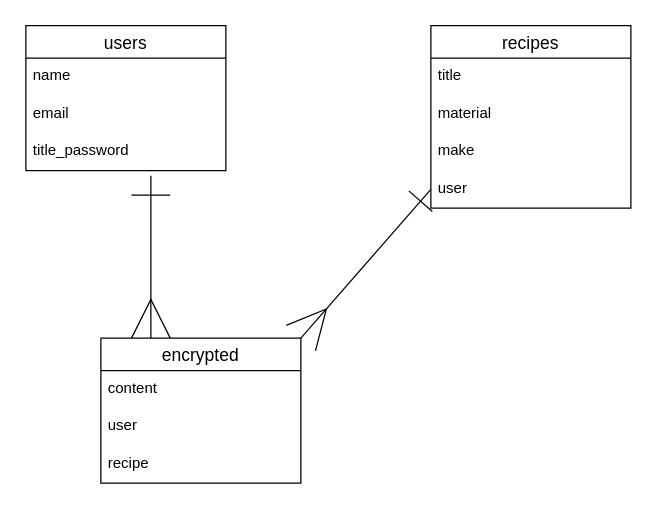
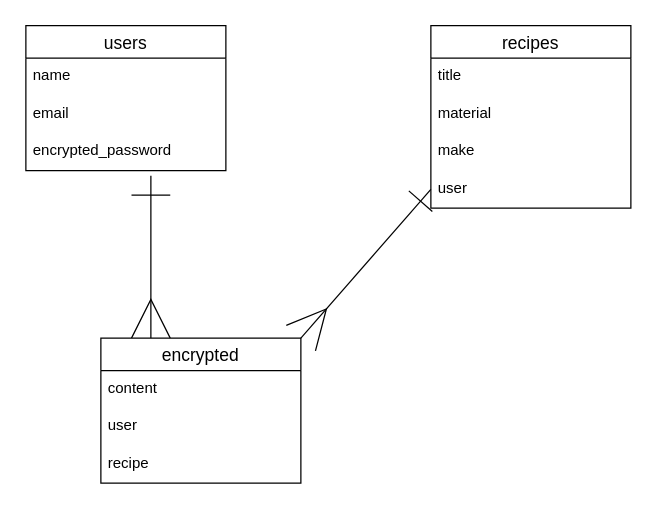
node "title_password": label "title_password" -> "encrypted_password"
